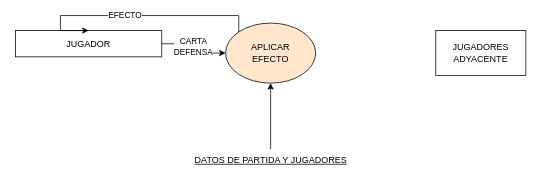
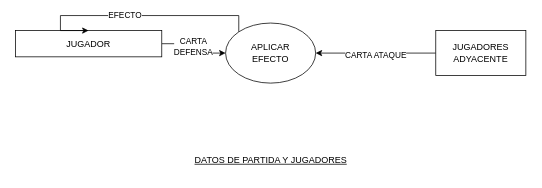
node "APLICAR EFECTO": fillcolor #ffe6cc -> #ffffff
edge "JUGADORES ADYACENTE" -> "APLICAR EFECTO": added, label "CARTA ATAQUE"
edge "DATOS DE PARTIDA Y JUGADORES" -> "APLICAR EFECTO": removed
